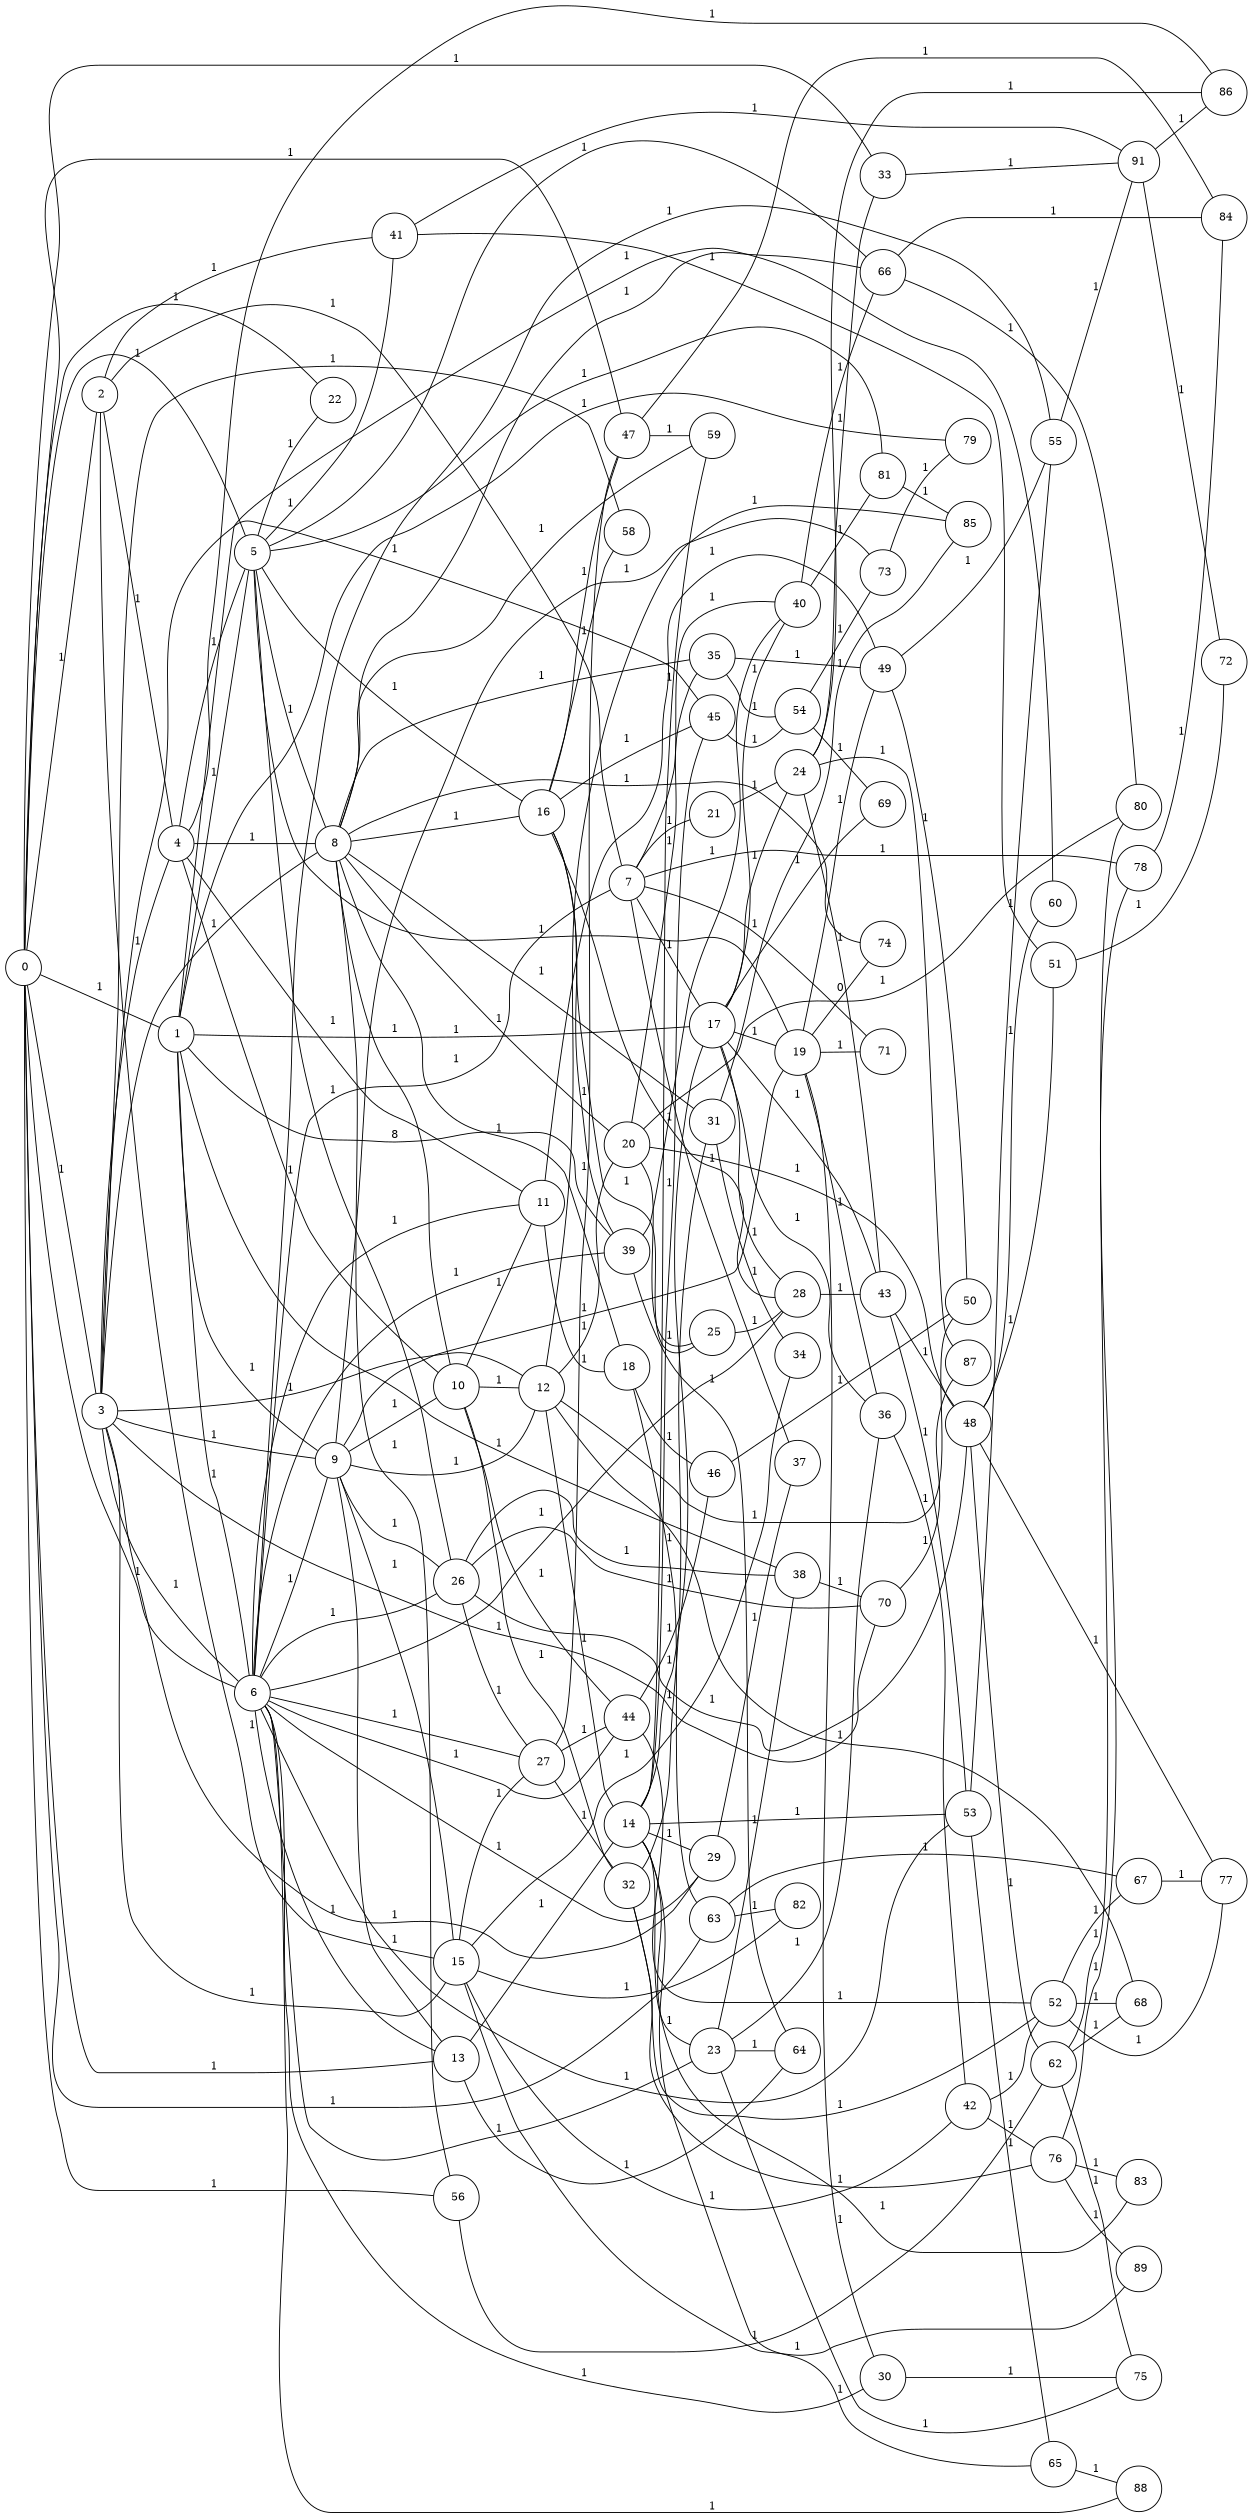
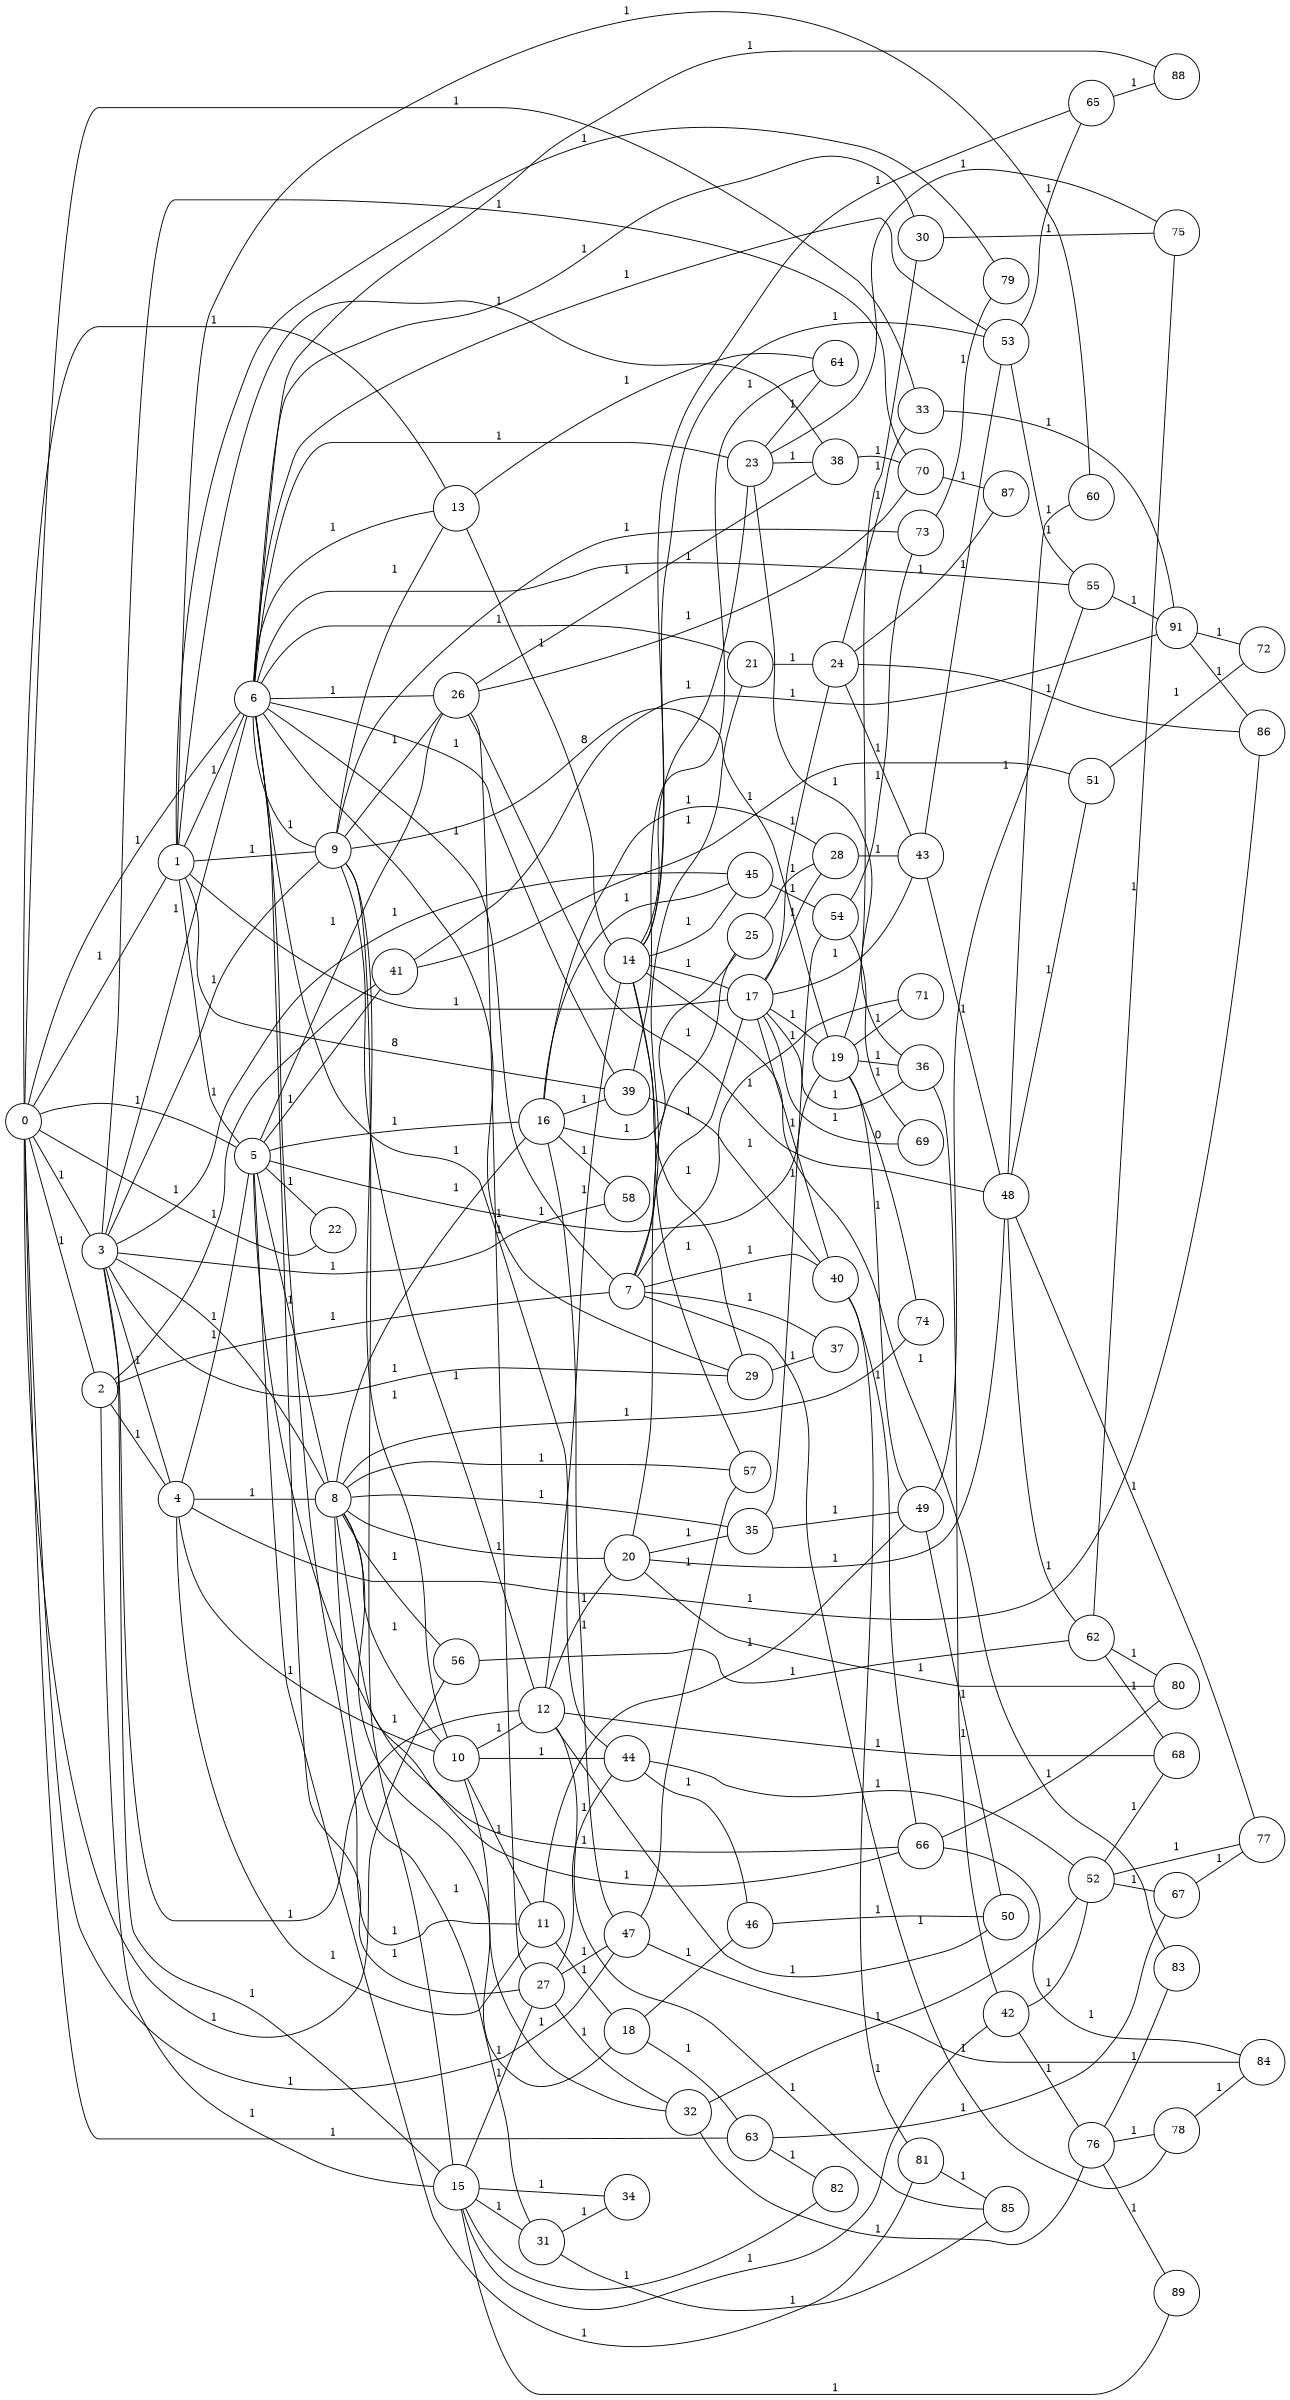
node "59": label "59" -> "57"
edge "19" -- "9": label "1" -> "8"
edge "31" -- "32": now "31" -- "15"
edge "28" -- "6": now "21" -- "6"
